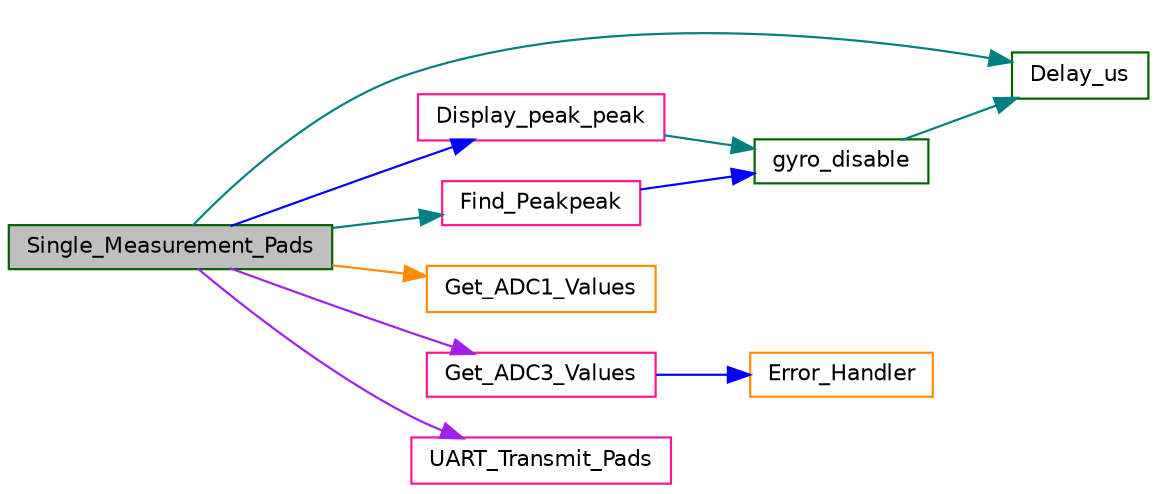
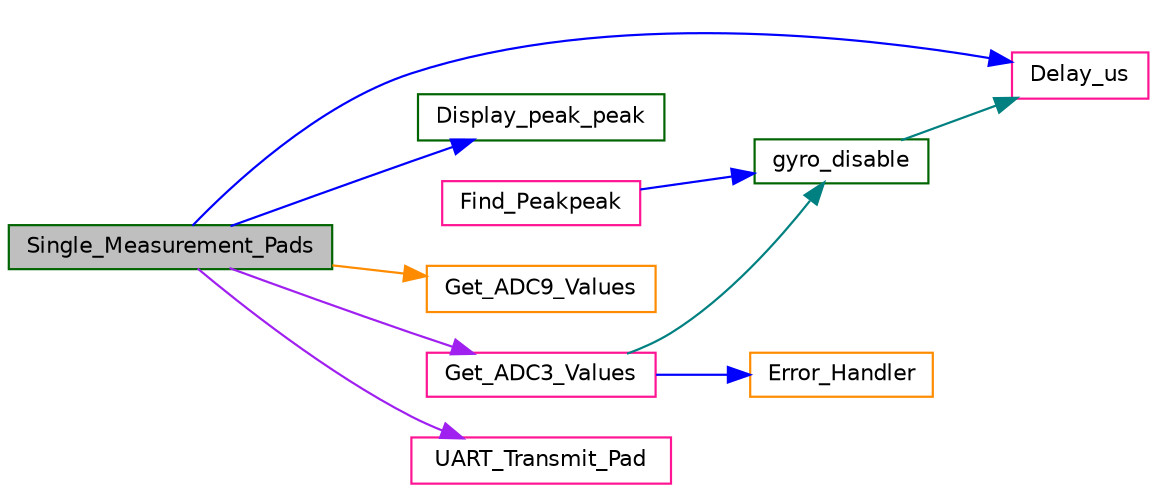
edge "Single_Measurement_Pads" -> "Delay_us": color teal -> blue
node "Delay_us": color darkgreen -> deeppink
node "Display_peak_peak": color deeppink -> darkgreen
edge "Display_peak_peak" -> "gyro_disable": now "Get_ADC3_Values" -> "gyro_disable"
edge "Single_Measurement_Pads" -> "Find_Peakpeak": removed
node "Get_ADC1_Values": label "Get_ADC1_Values" -> "Get_ADC9_Values"
node "UART_Transmit_Pads": label "UART_Transmit_Pads" -> "UART_Transmit_Pad"
